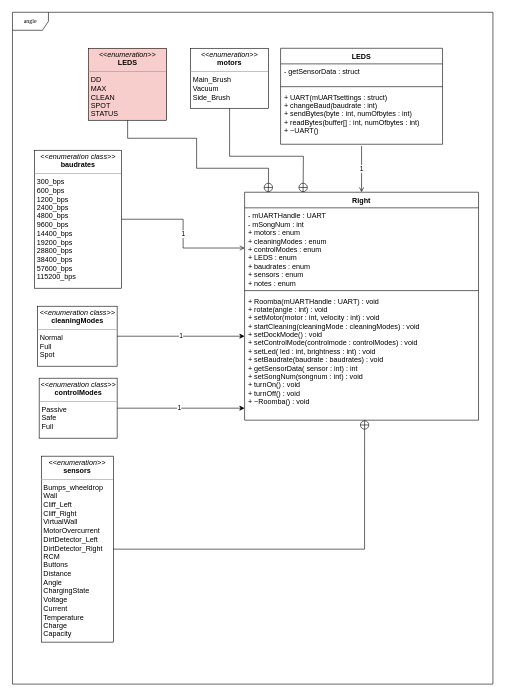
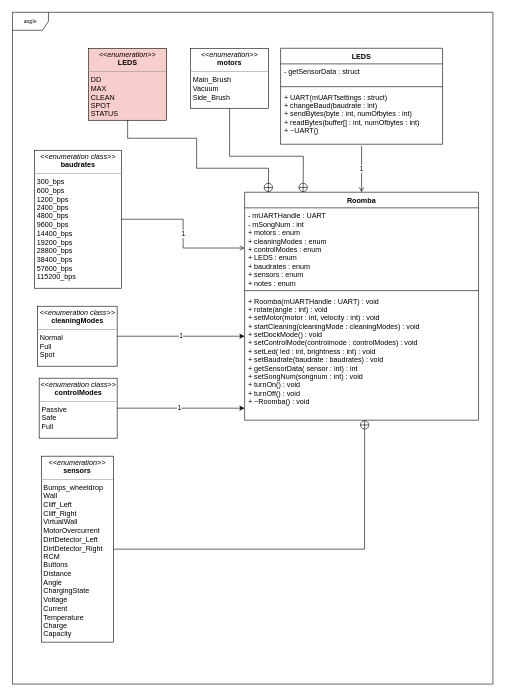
node "Right": label "Right" -> "Roomba"
